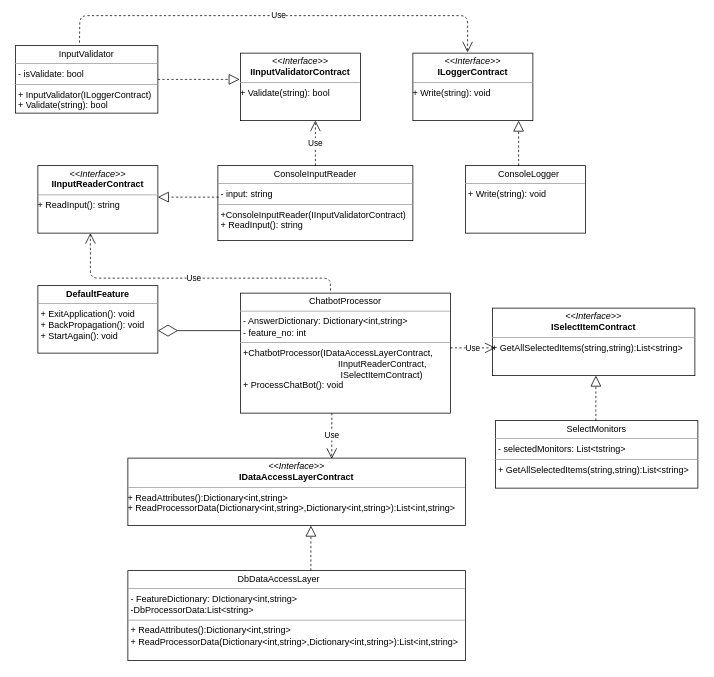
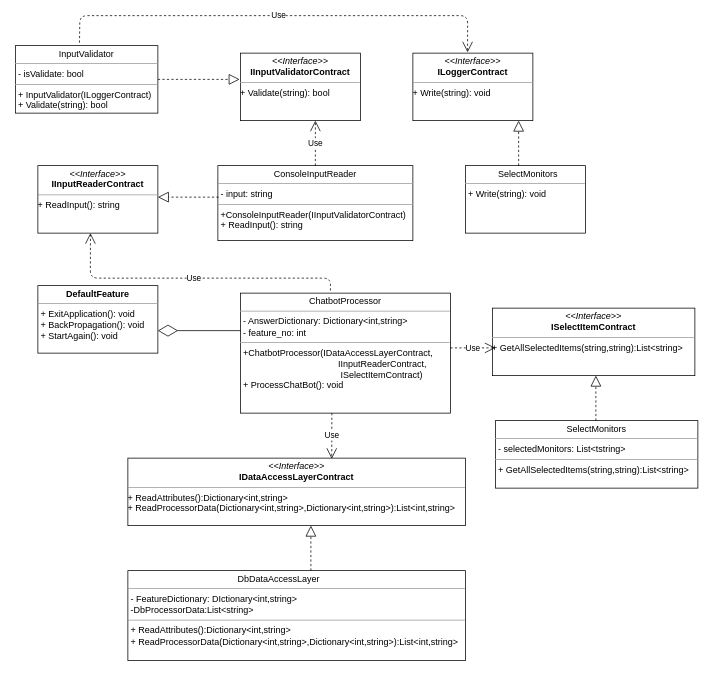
node "ConsoleLogger + Write(string): void": label "ConsoleLogger + Write(string): void" -> "SelectMonitors + Write(string): void"
